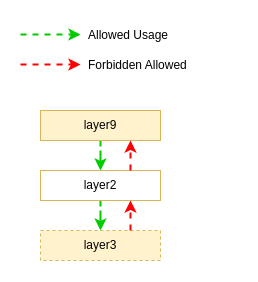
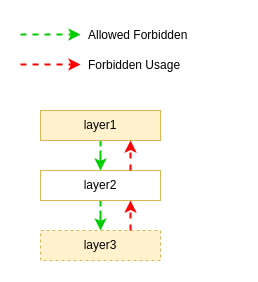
node "Allowed Usage": label "Allowed Usage" -> "Allowed Forbidden"
node "Forbidden Allowed": label "Forbidden Allowed" -> "Forbidden Usage"
node "layer9": label "layer9" -> "layer1"
